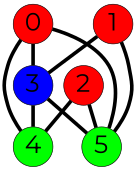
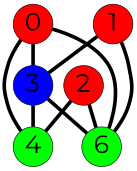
node "5": label "5" -> "6"
